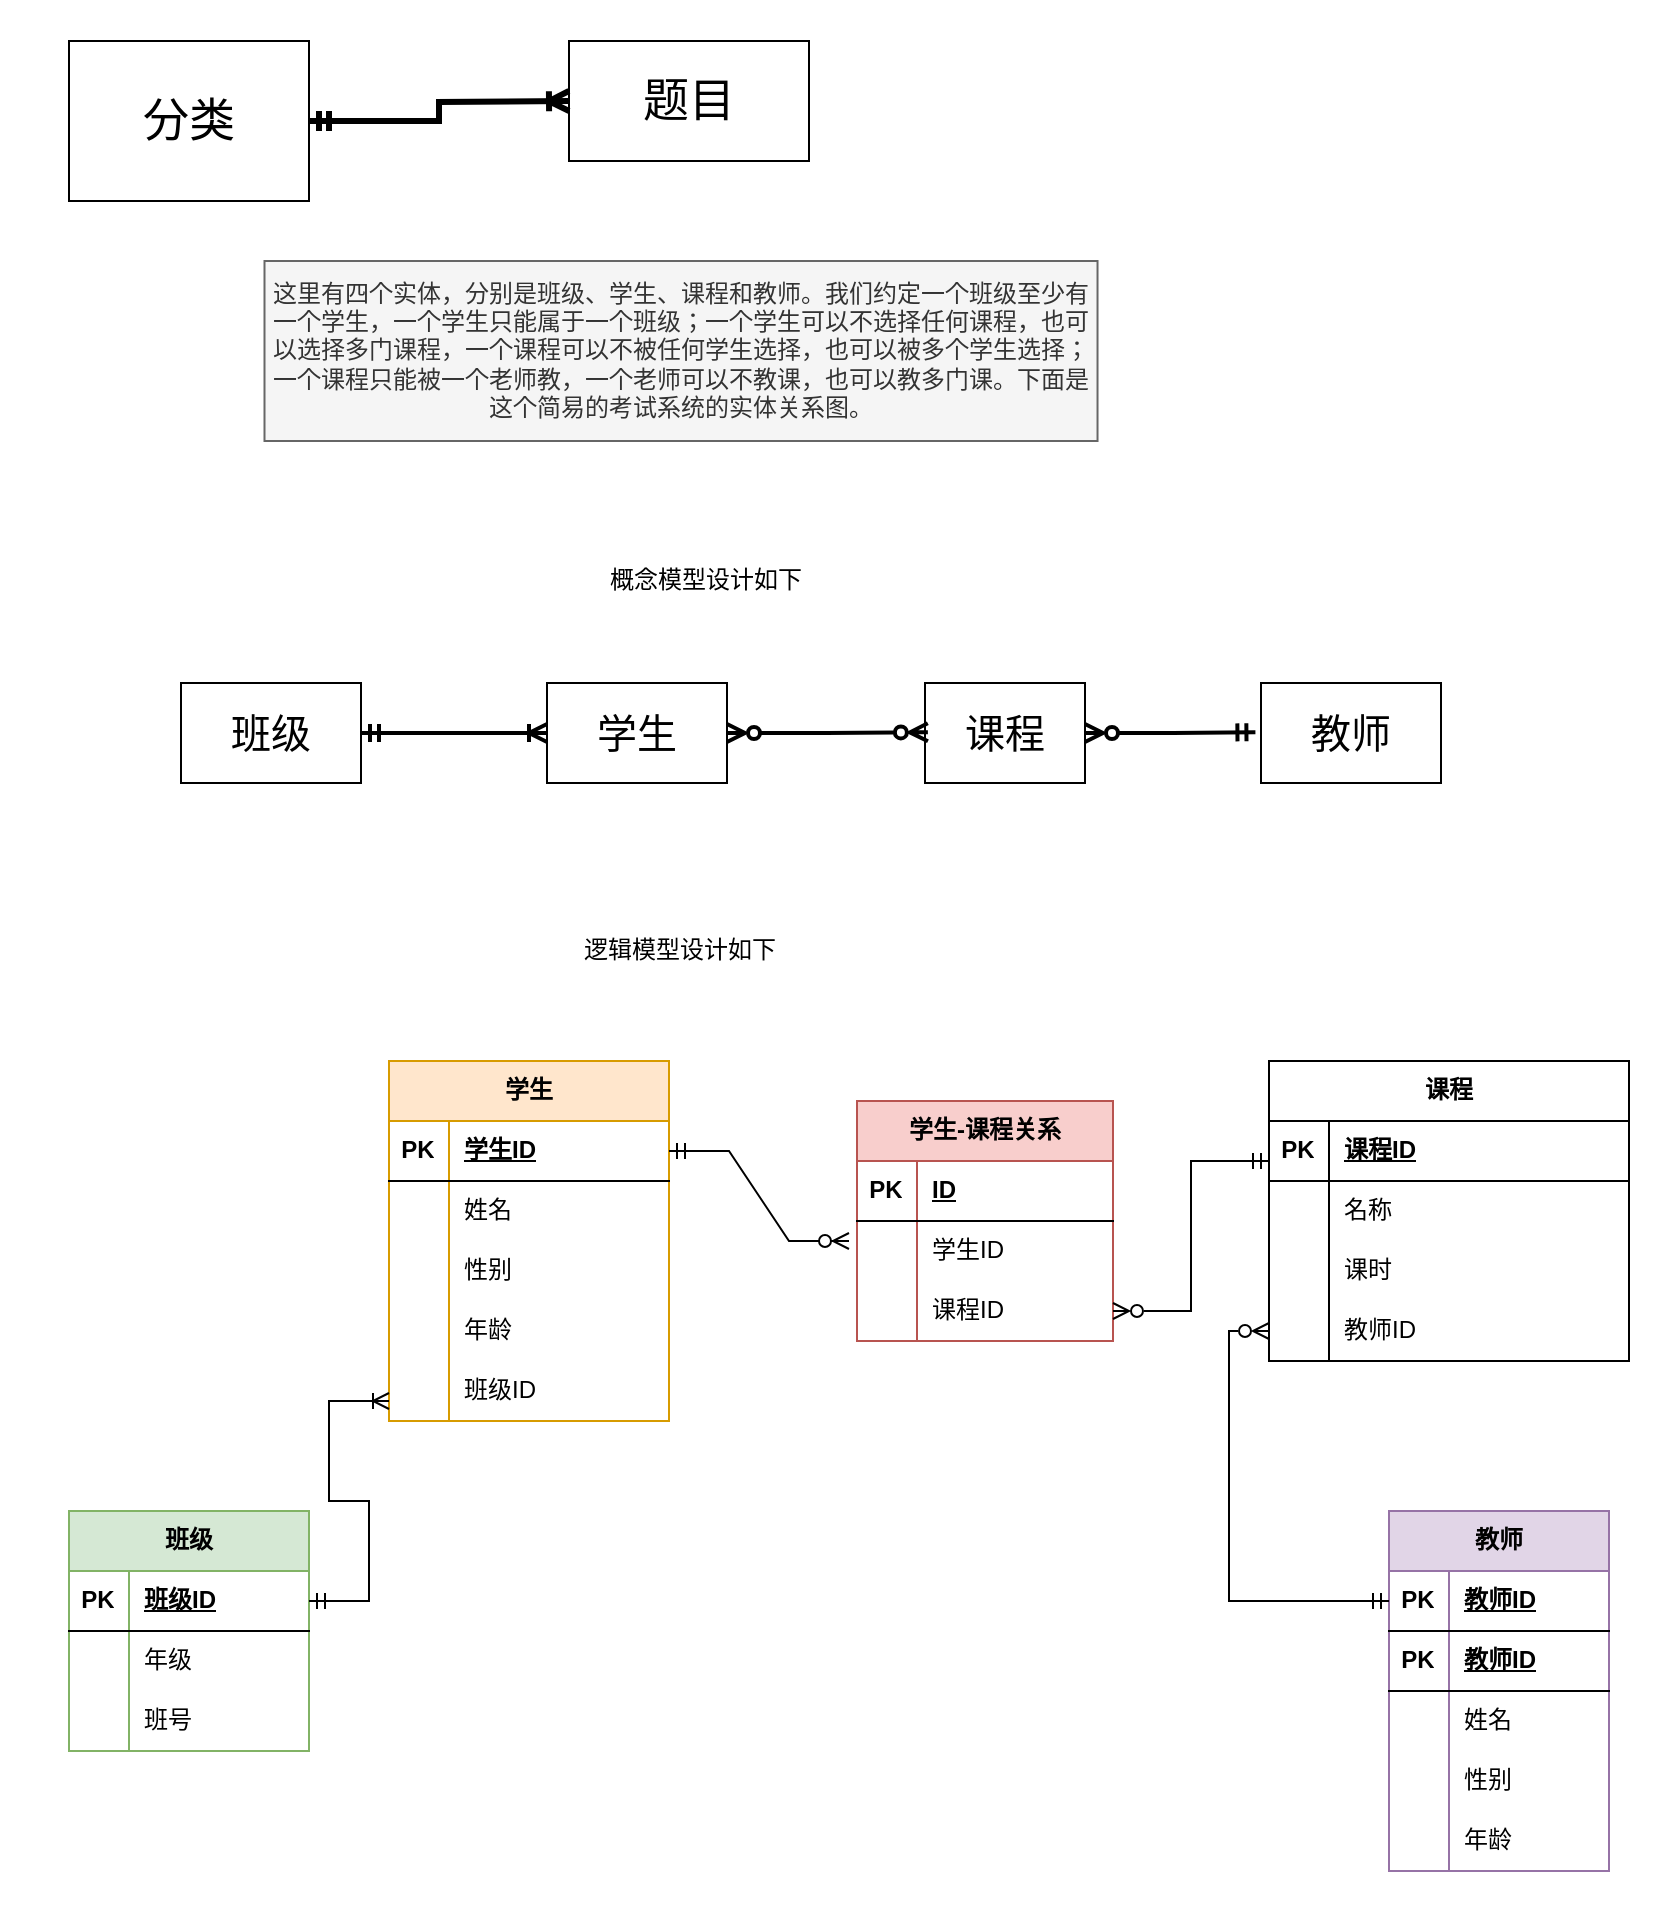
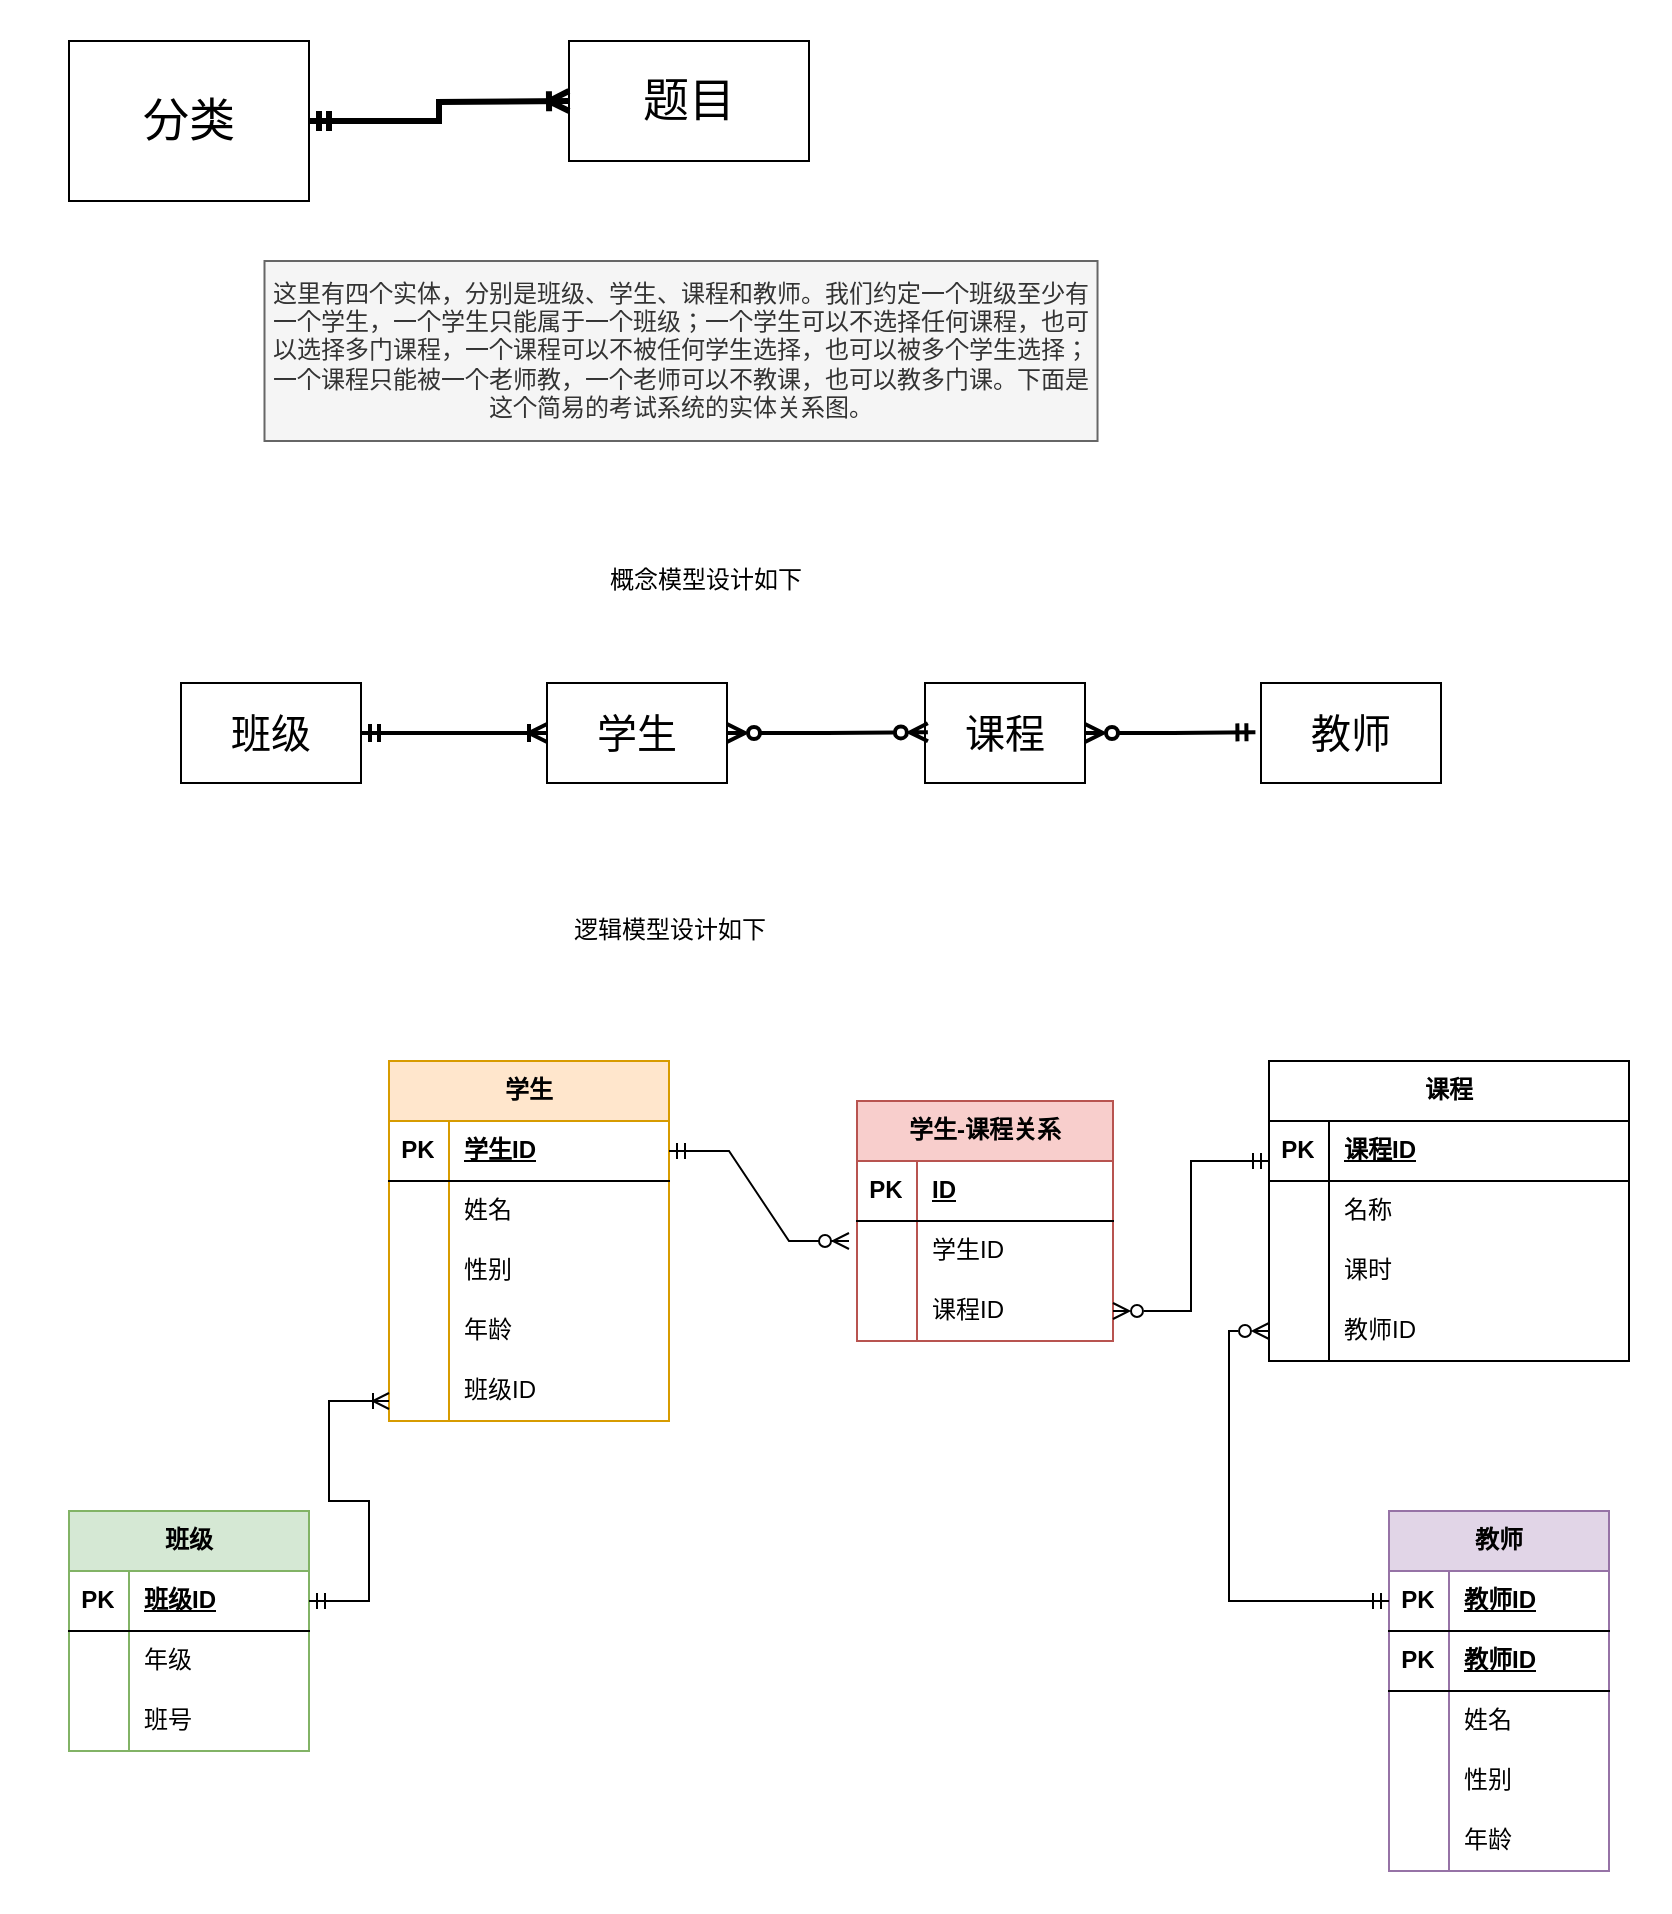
node "逻辑模型设计如下": moved (681, 951) -> (671, 931)
